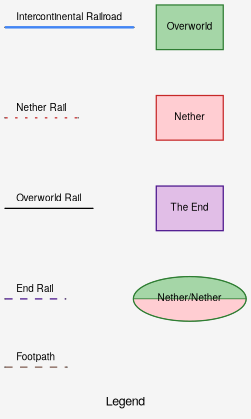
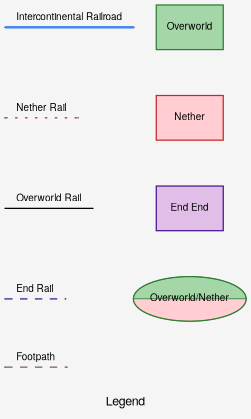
node "The End": label "The End" -> "End End"
node "Nether/Nether": label "Nether/Nether" -> "Overworld/Nether"
